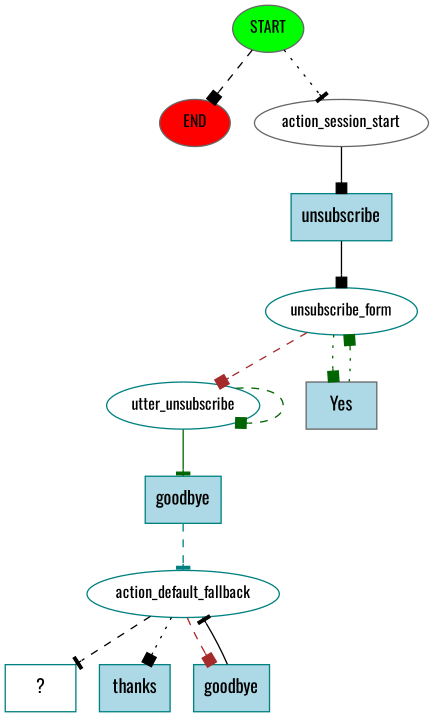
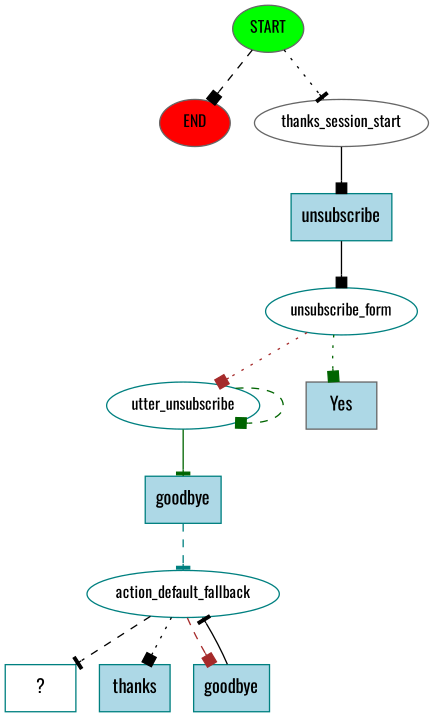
node "action_session_start": label "action_session_start" -> "thanks_session_start"
edge "unsubscribe_form" -> "utter_unsubscribe": style dashed -> dotted
edge "Yes" -> "unsubscribe_form": removed
